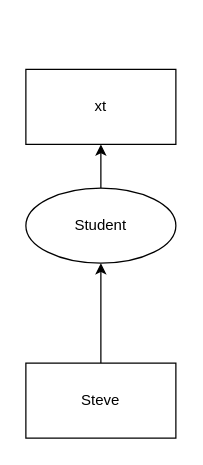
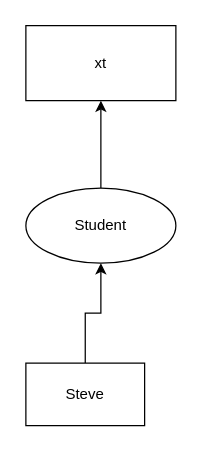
node "xt": moved (101, 107) -> (101, 63)
node "Steve": size 150x75 -> 119x63
